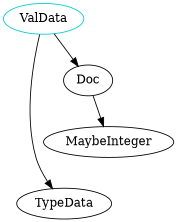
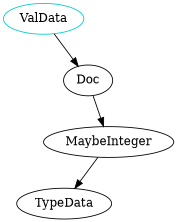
edge "ValData" -> "TypeData": now "MaybeInteger" -> "TypeData"
